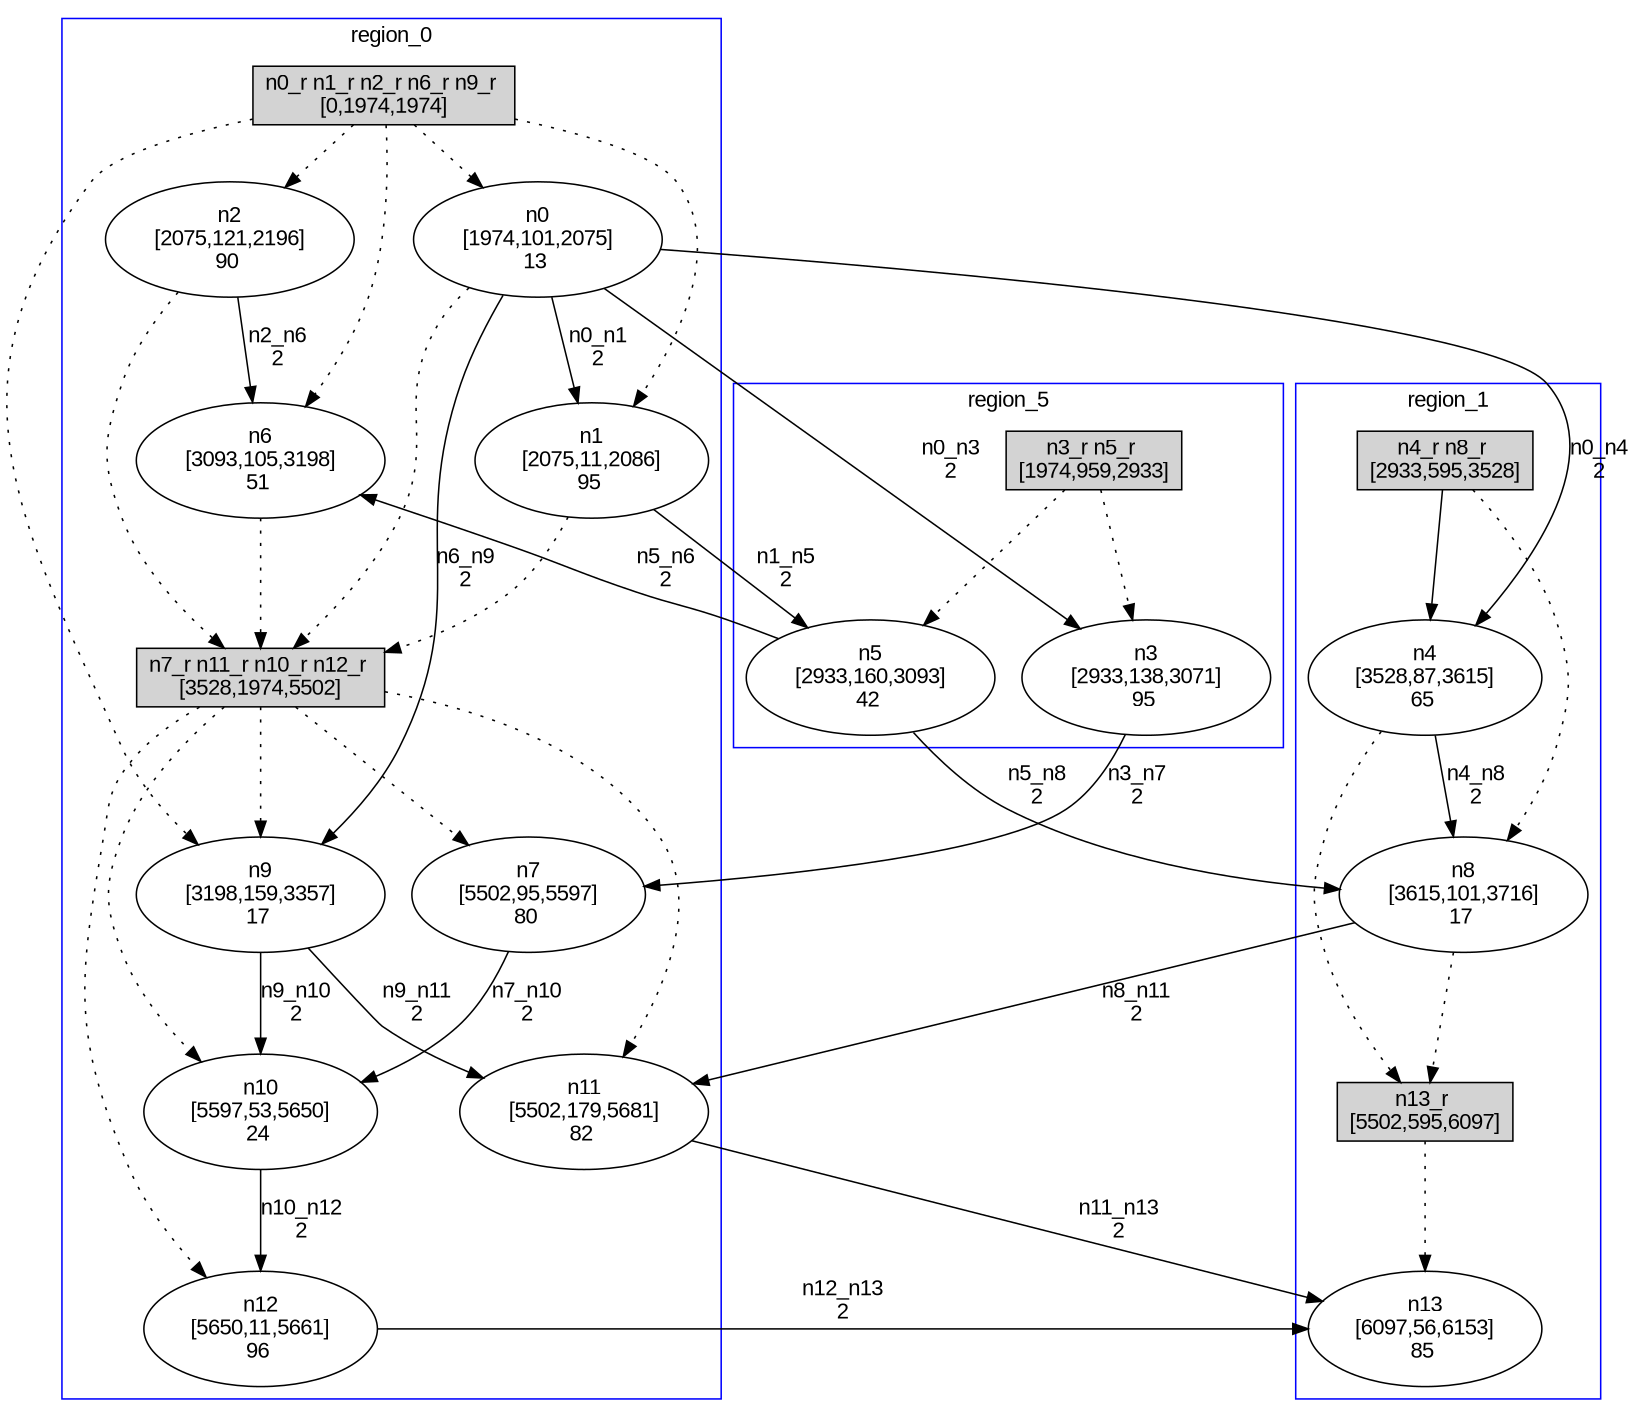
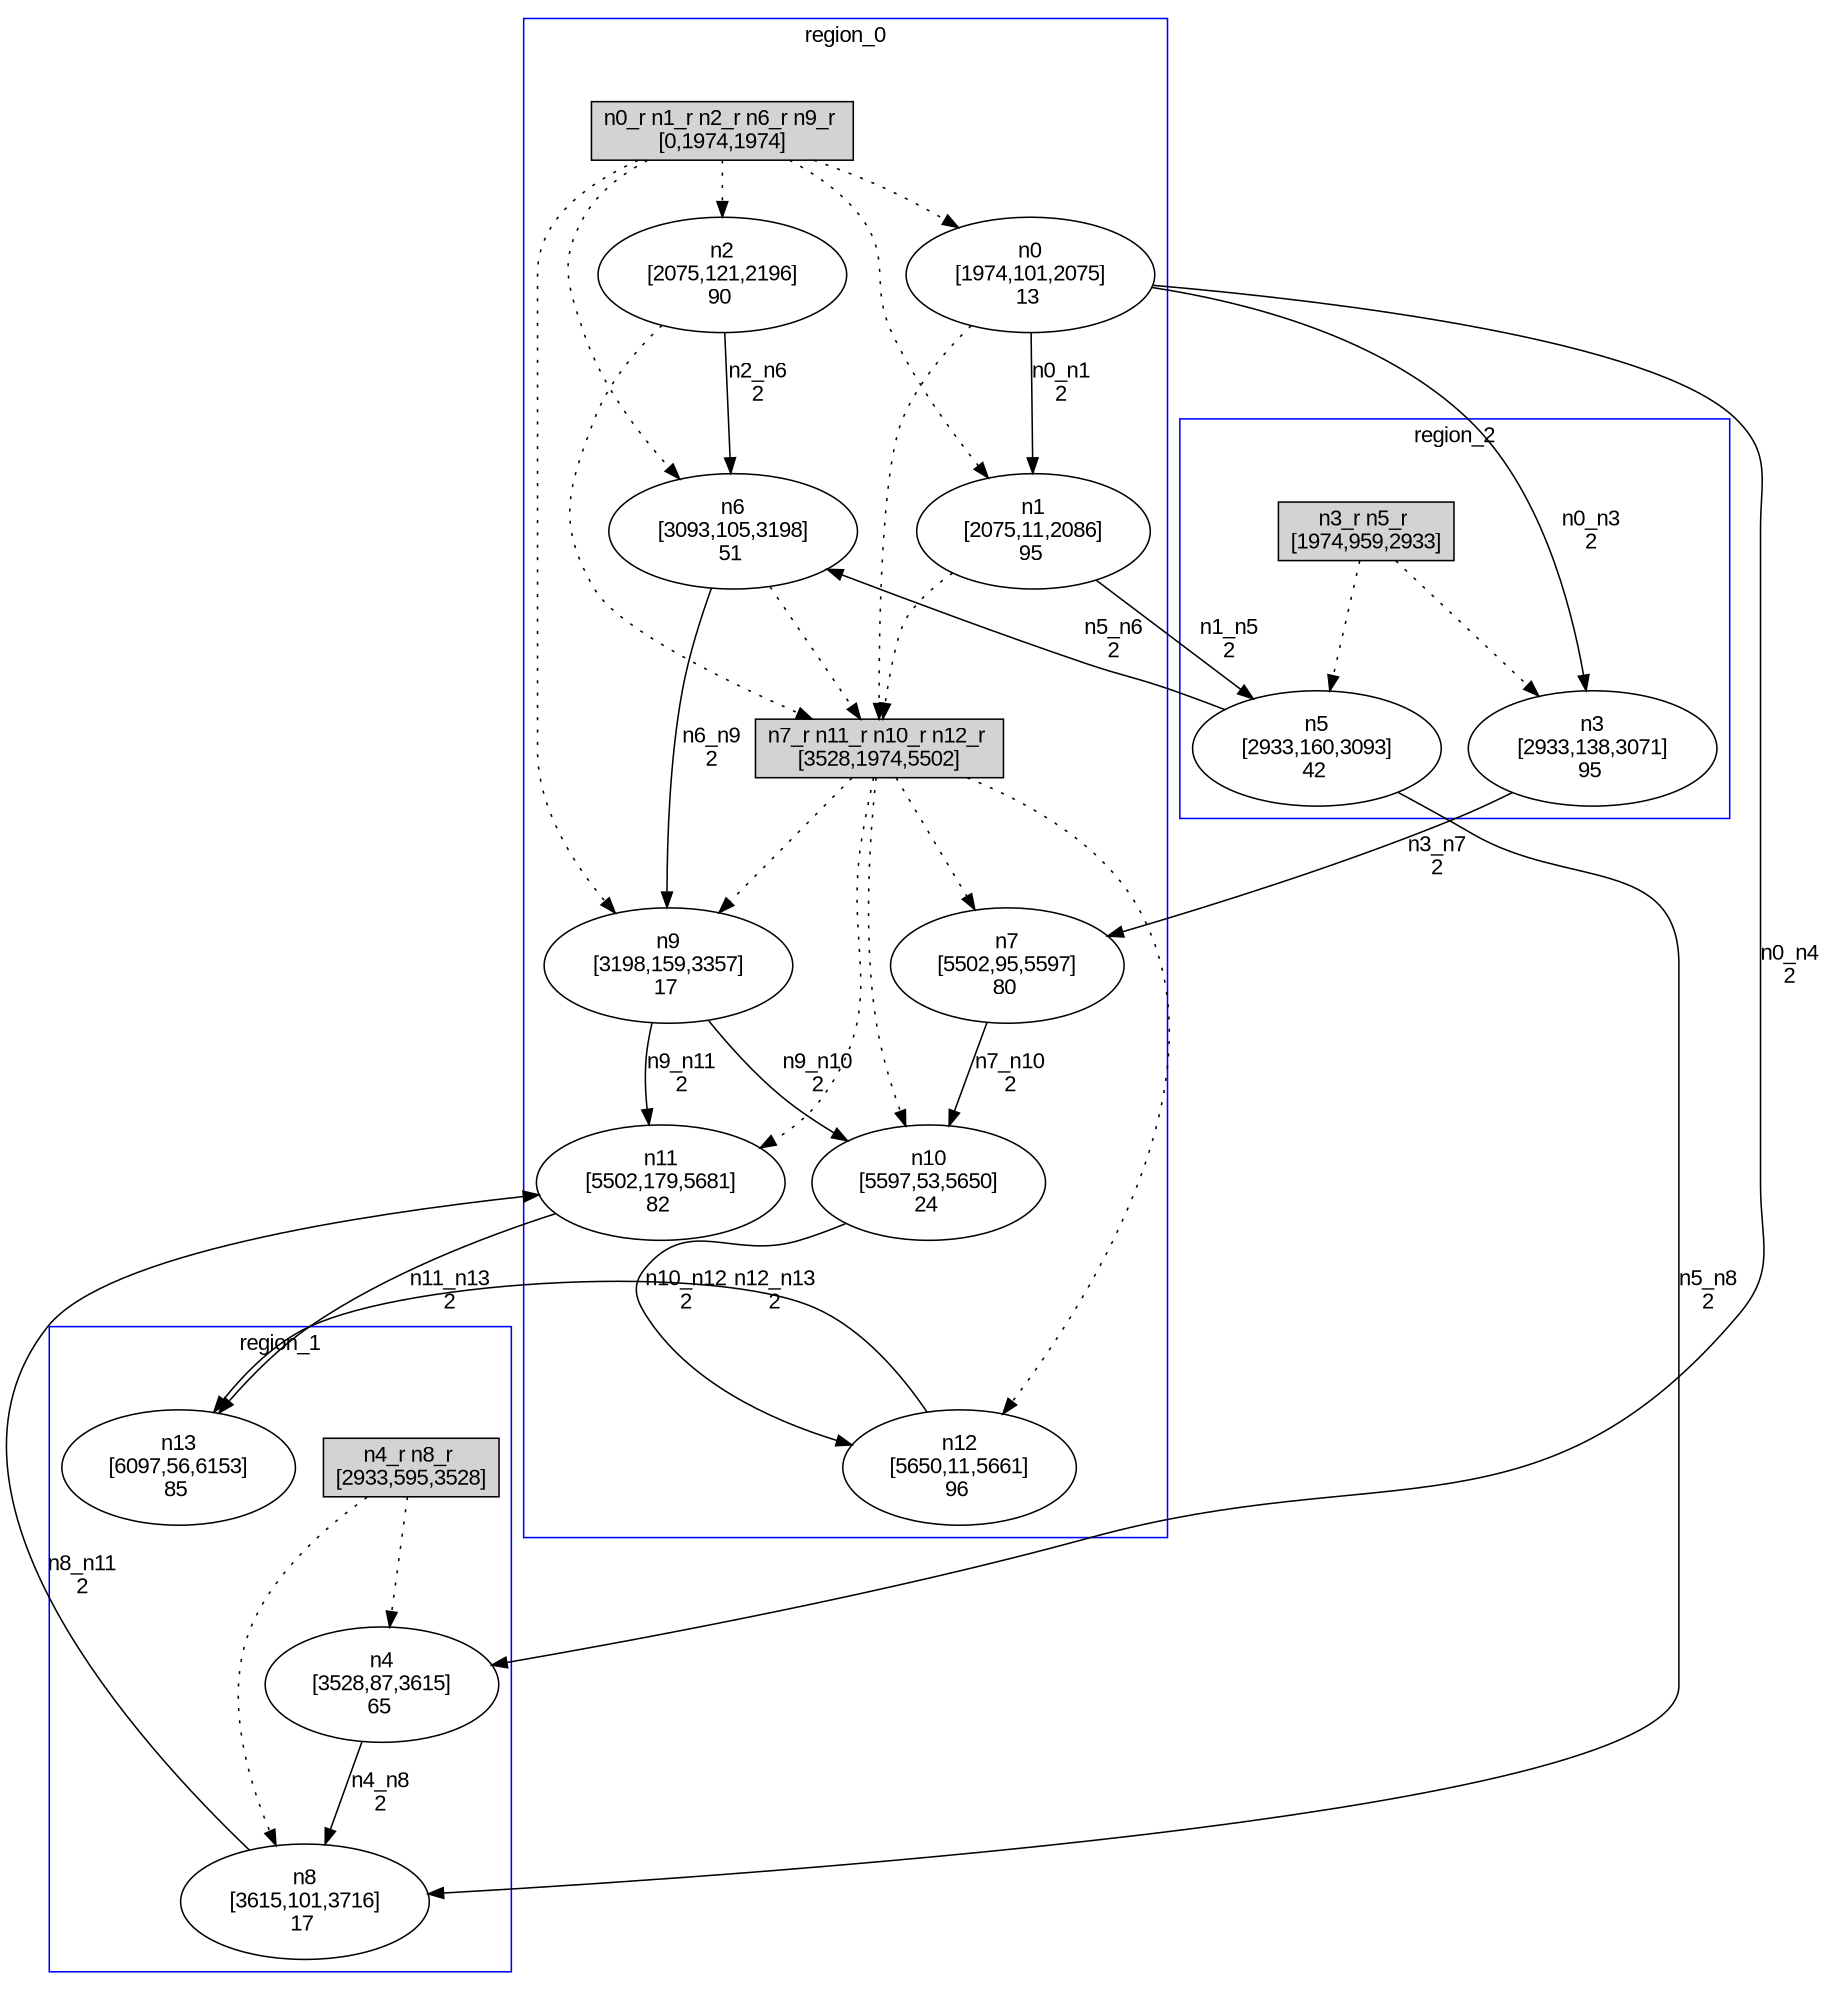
cluster "region_5": label "region_5" -> "region_2"
edge "n4_r n8_r [2933,595,3528]" -> "n4 [3528,87,3615] 65": style solid -> dotted
edge "n0 [1974,101,2075] 13" -> "n9 [3198,159,3357] 17": now "n6 [3093,105,3198] 51" -> "n9 [3198,159,3357] 17"
node "n13_r [5502,595,6097]": removed
